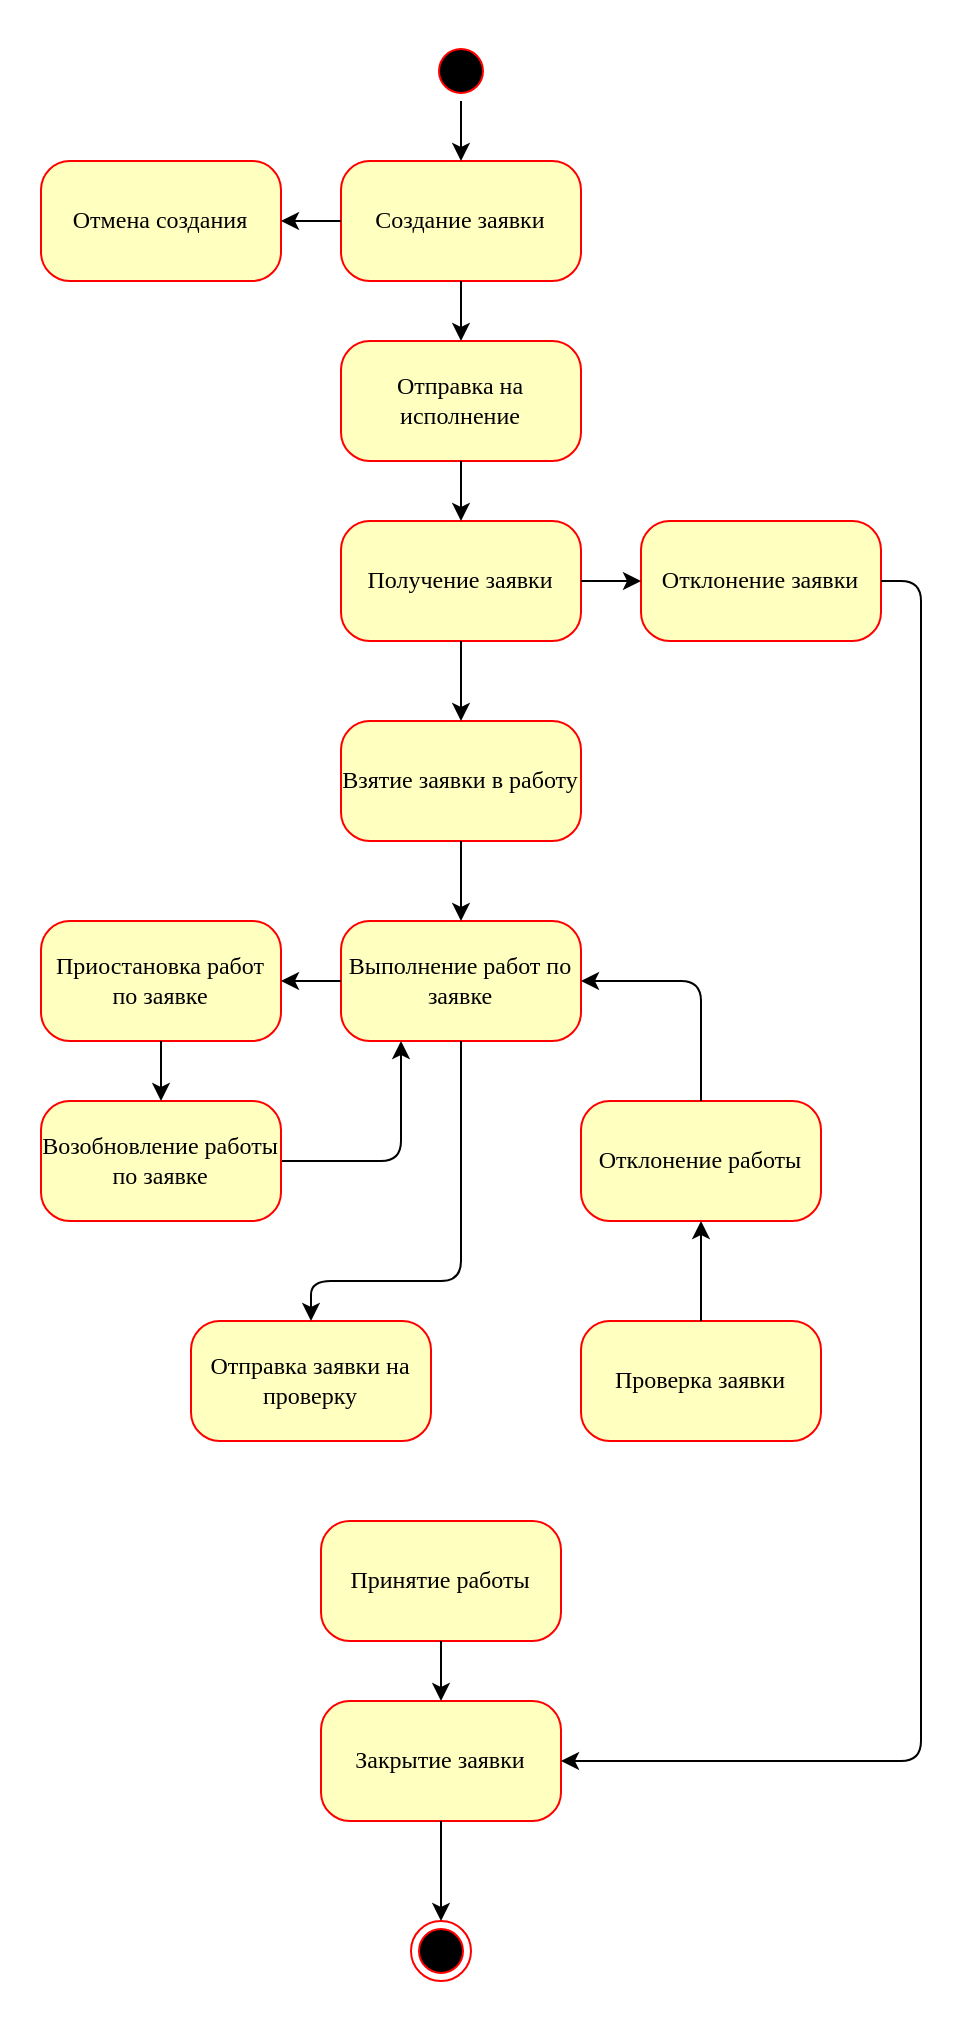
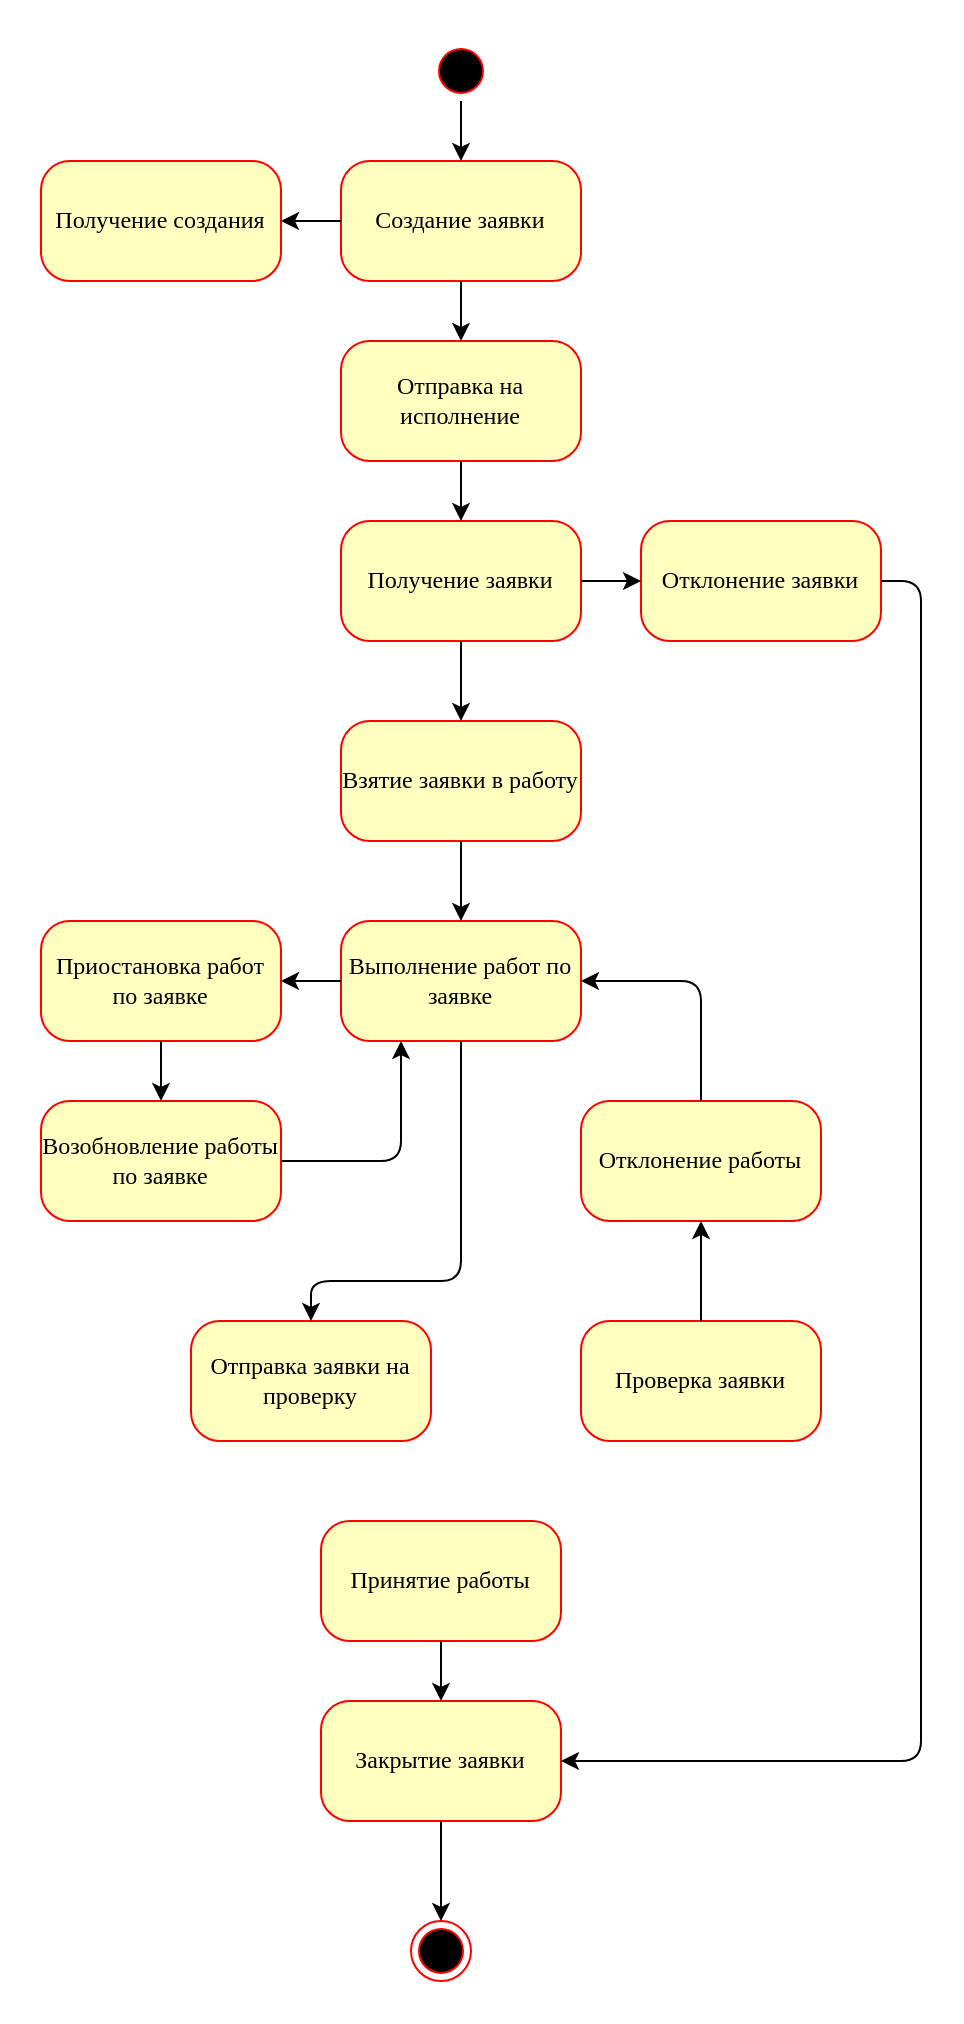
node "Отмена создания": label "Отмена создания" -> "Получение создания"
